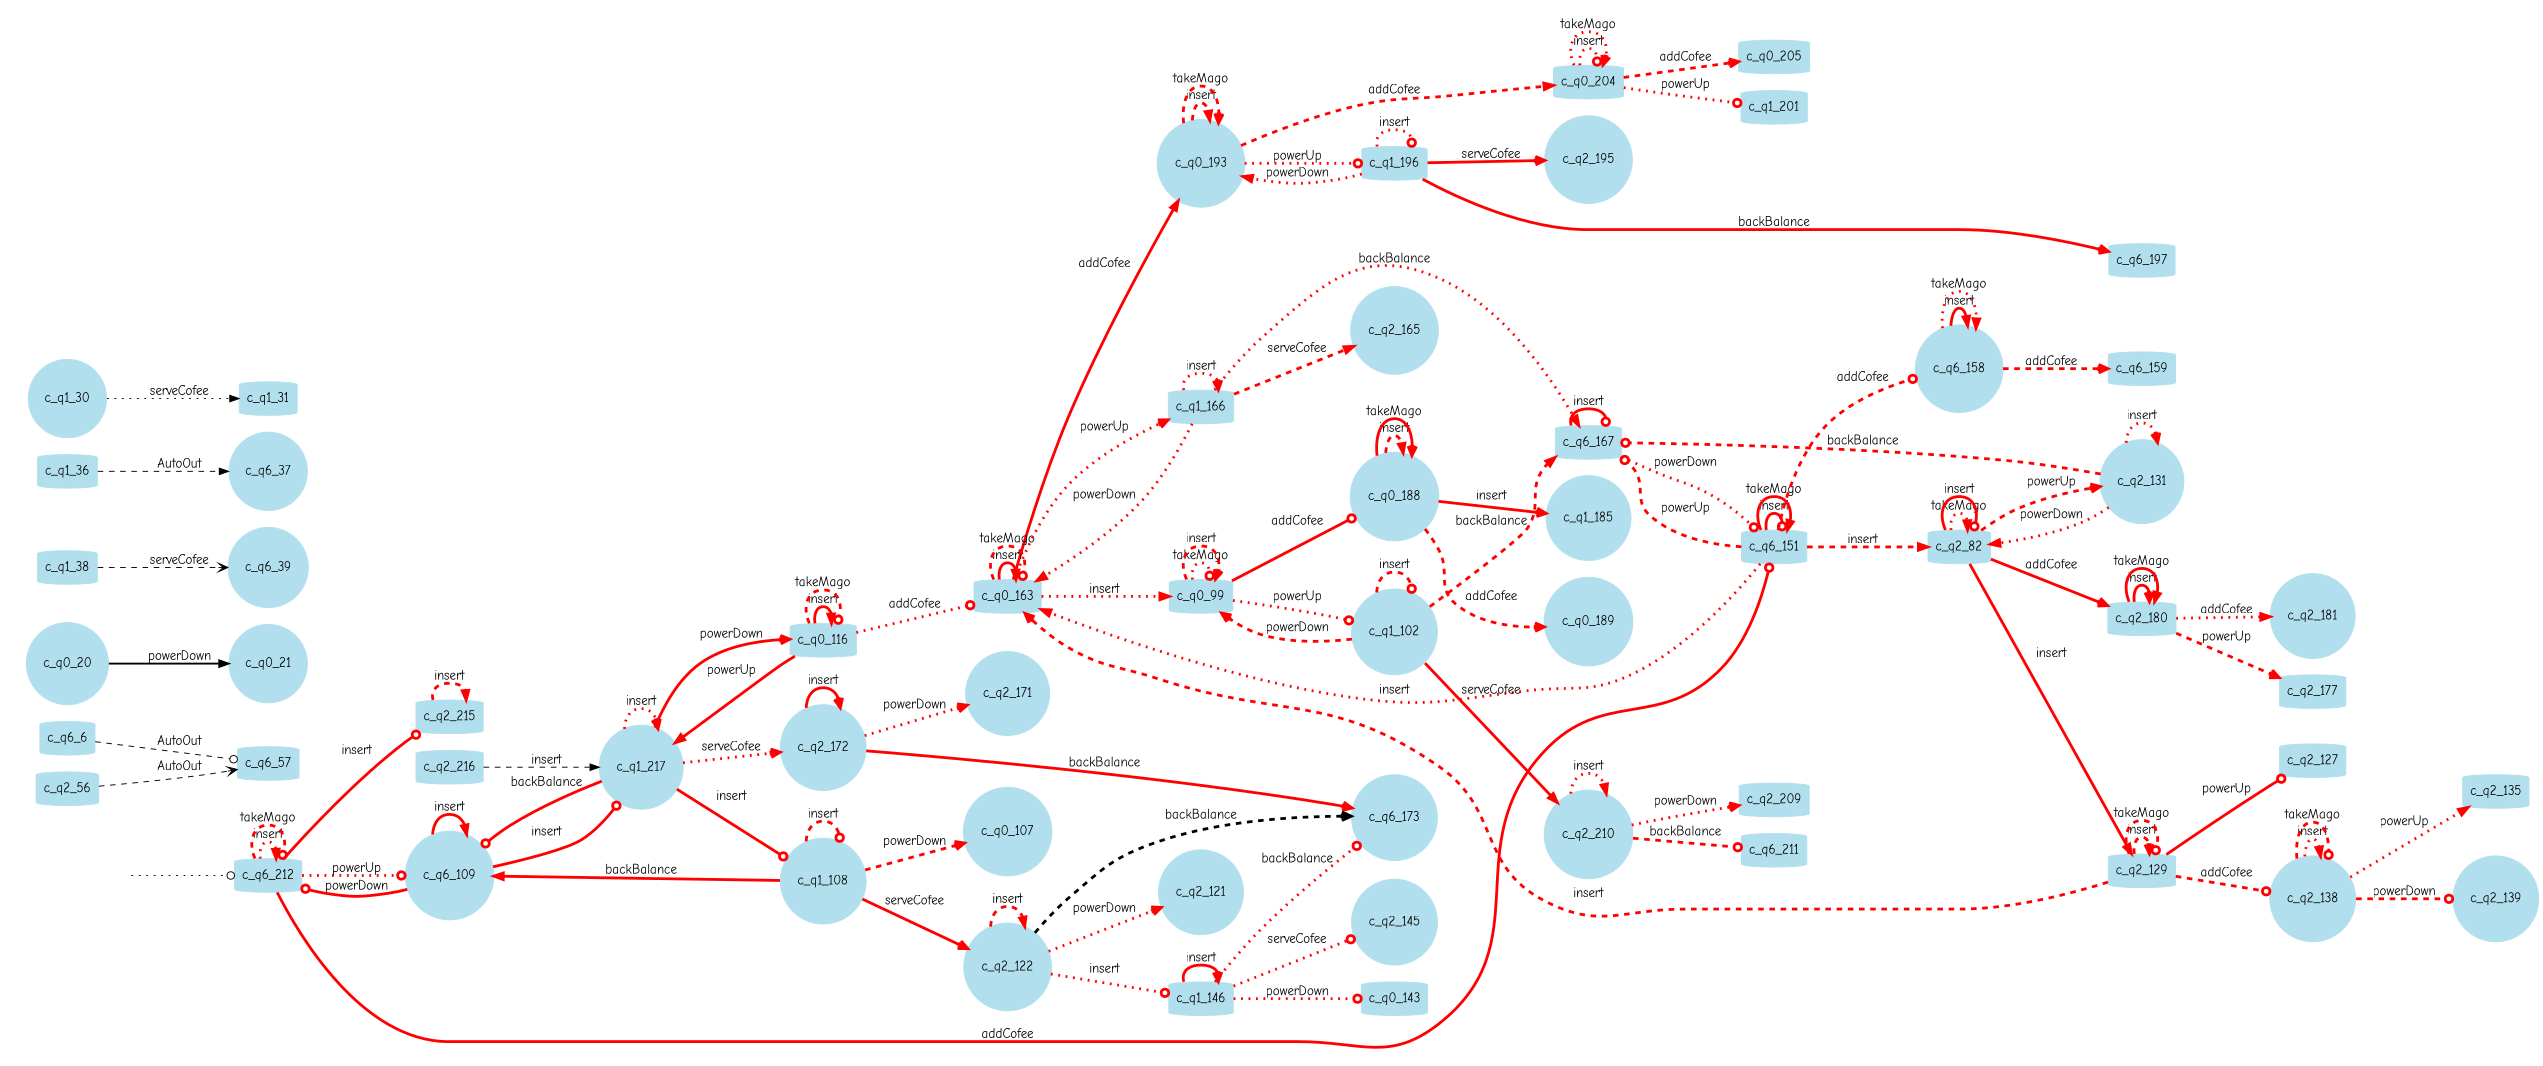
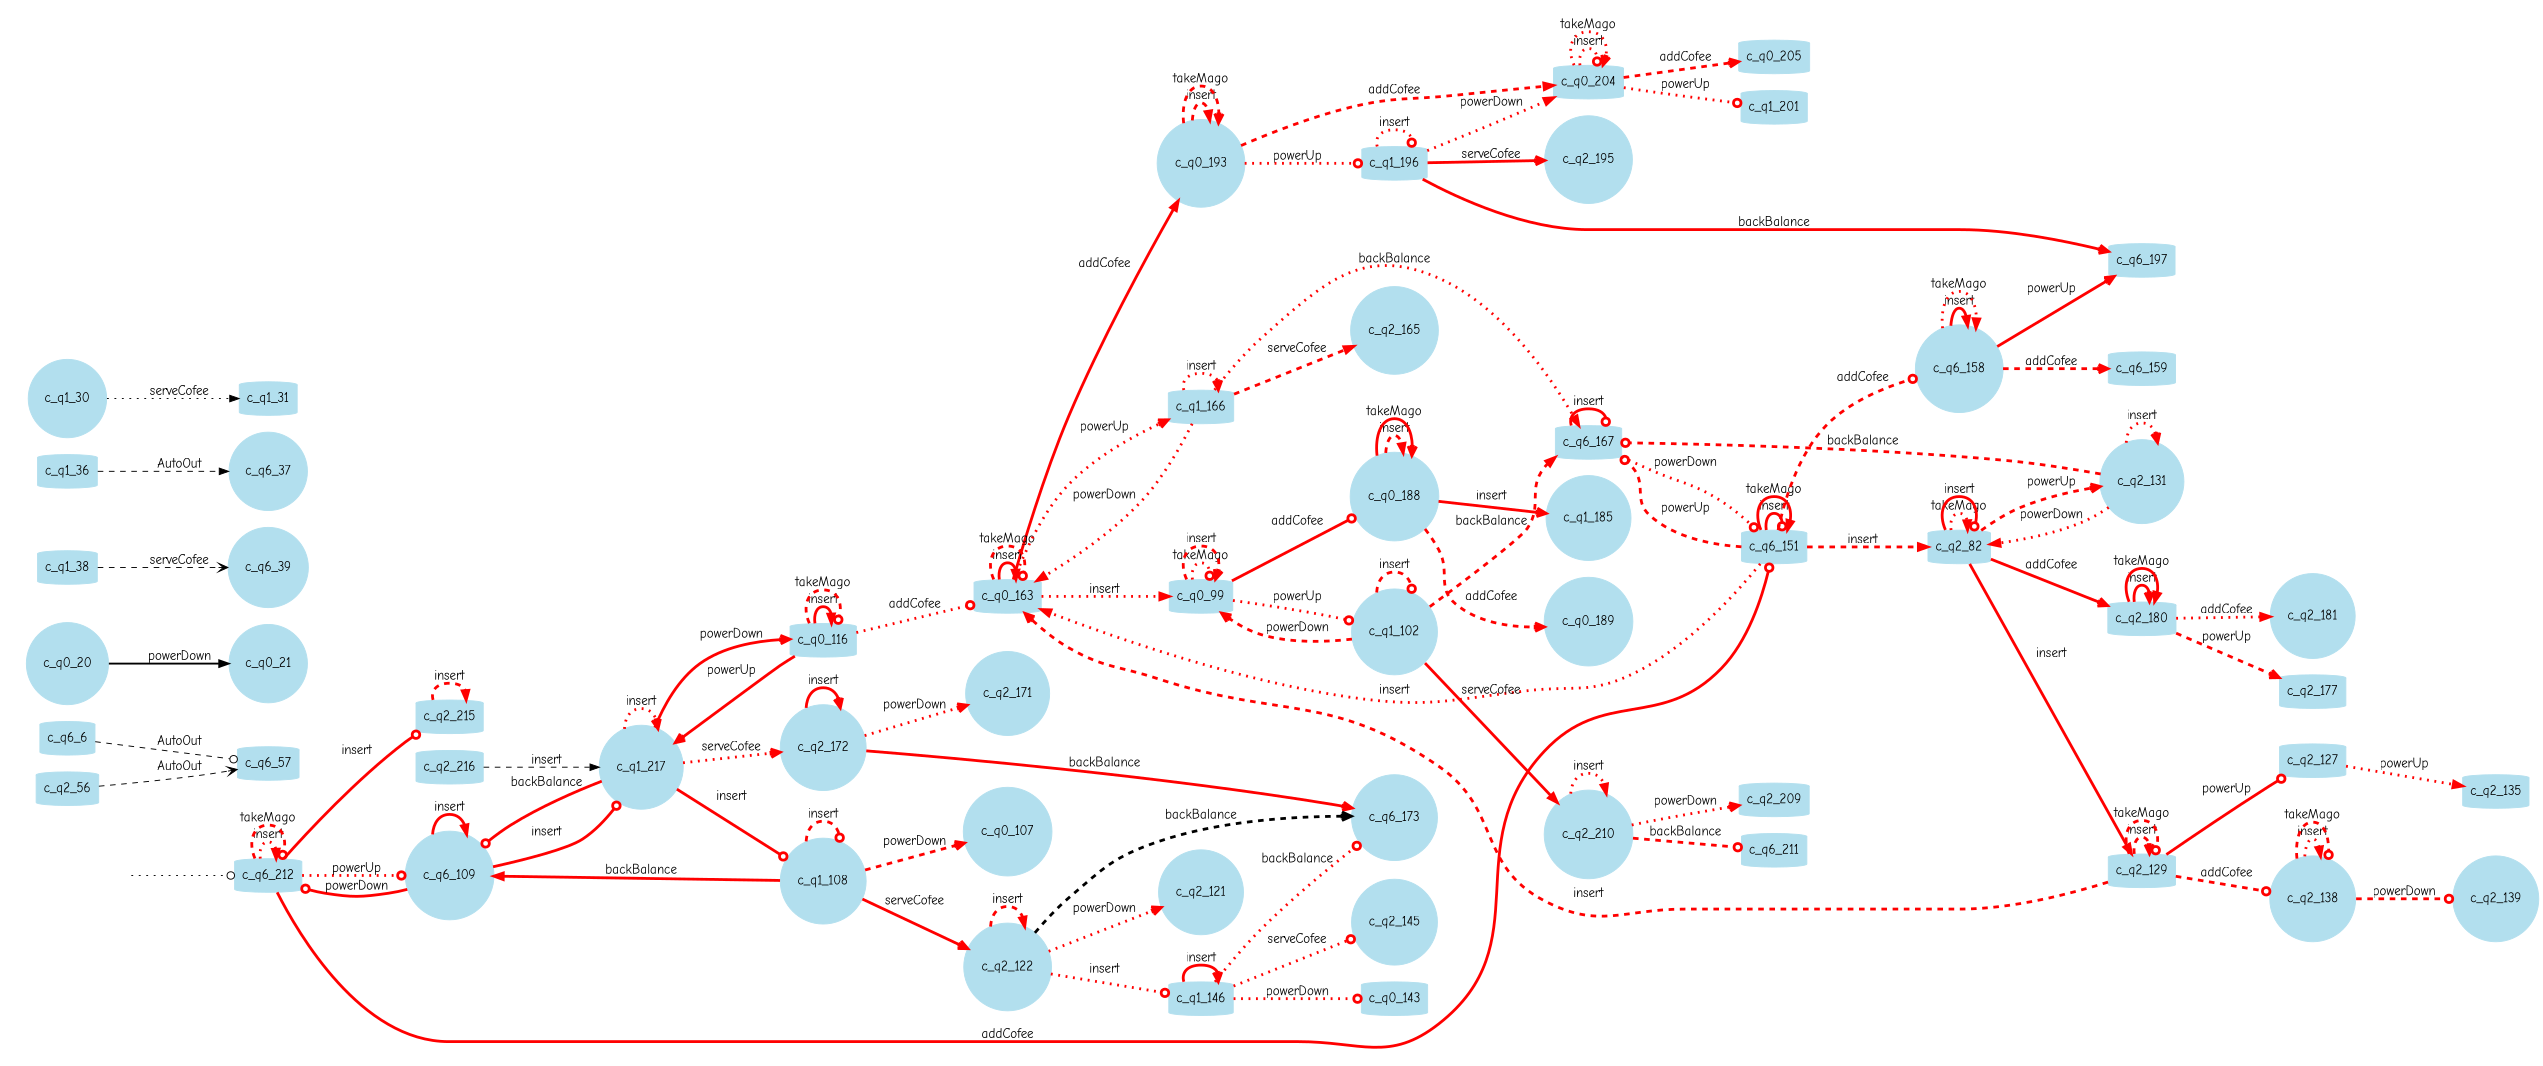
edge "c_q1_196" -> "c_q0_193": now "c_q1_196" -> "c_q0_204"
edge "c_q6_158" -> "c_q6_197": added, label "powerUp"
edge "c_q0_116" -> "c_q1_217": arrowhead normal -> vee
edge "c_q2_138" -> "c_q2_135": now "c_q2_127" -> "c_q2_135"
